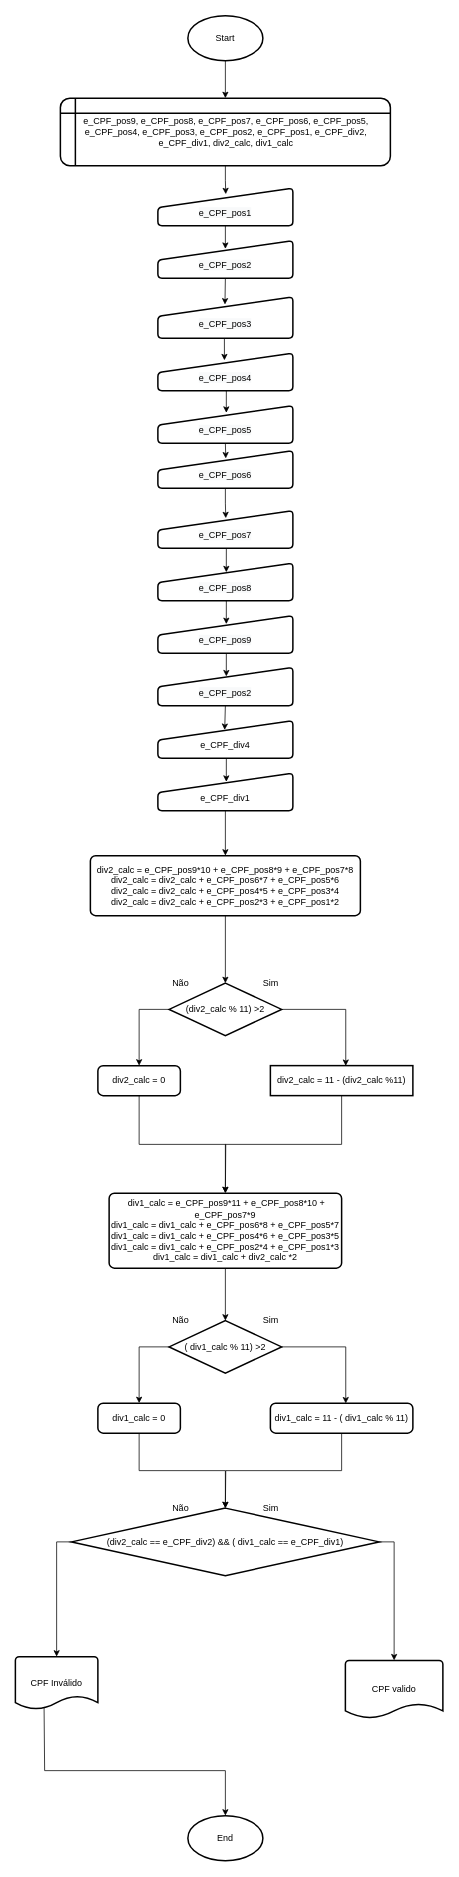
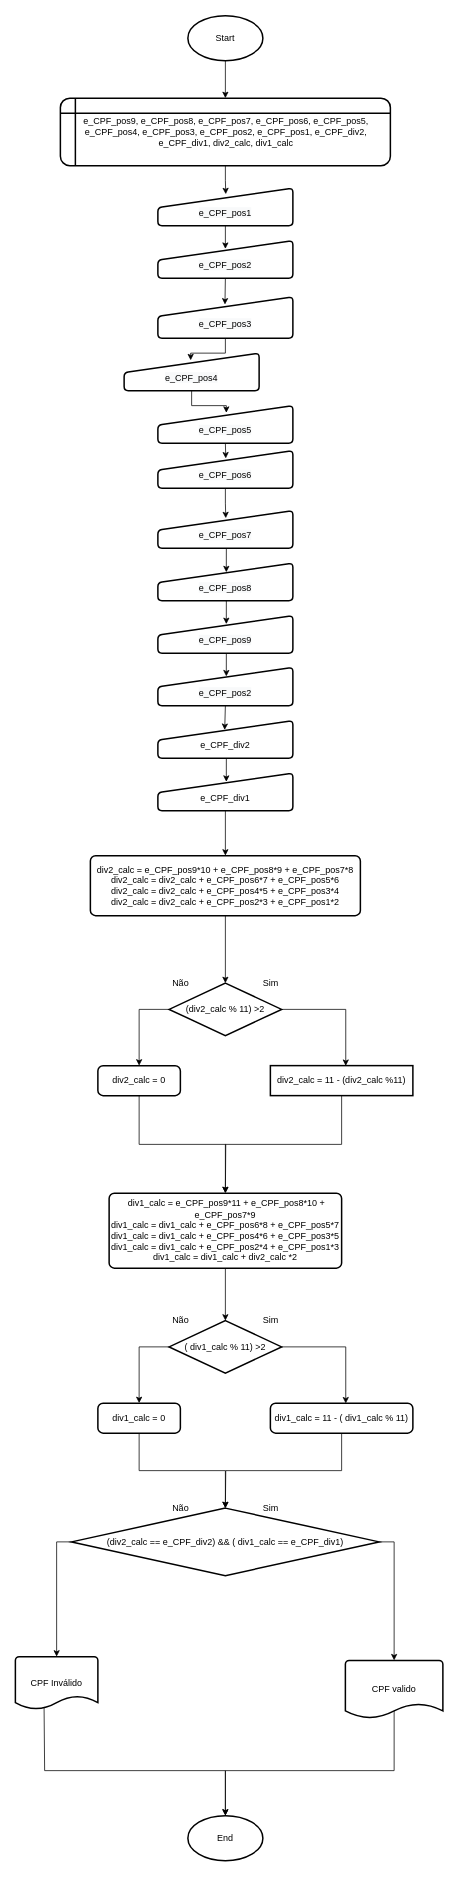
node "e_CPF_pos4": moved (225, 372) -> (192, 372)
node "e_CPF_div4": label "e_CPF_div4" -> "e_CPF_div2"
edge "CPF valido" -> "End": added
